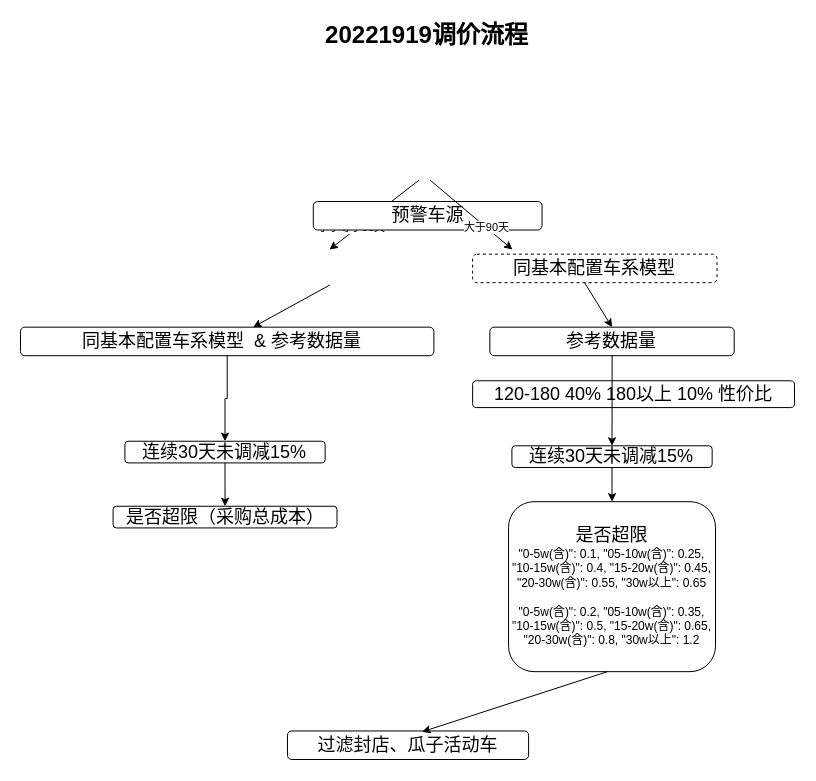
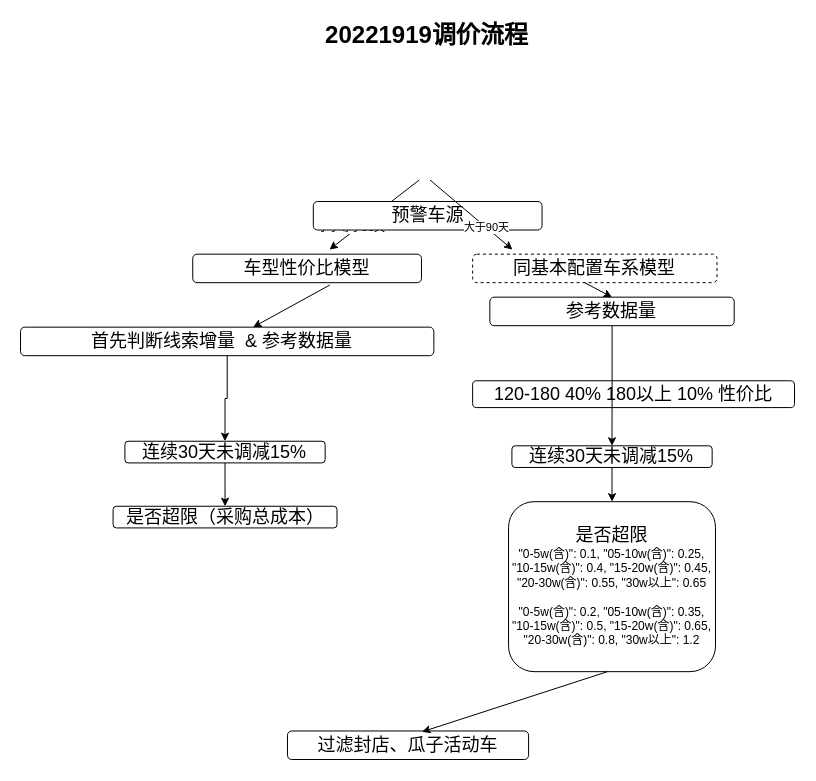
node "车型性价比模型": added
node "参考数据量": moved (612, 341) -> (612, 311)
node "同基本配置车系模型 & 参考数据量": label "同基本配置车系模型 & 参考数据量" -> "首先判断线索增量 & 参考数据量"
